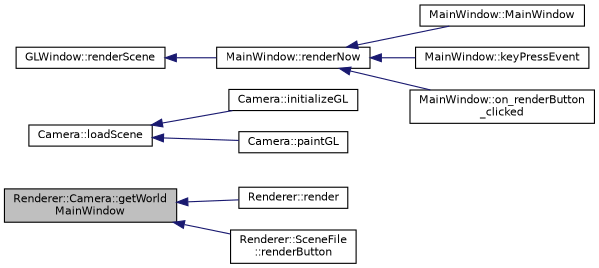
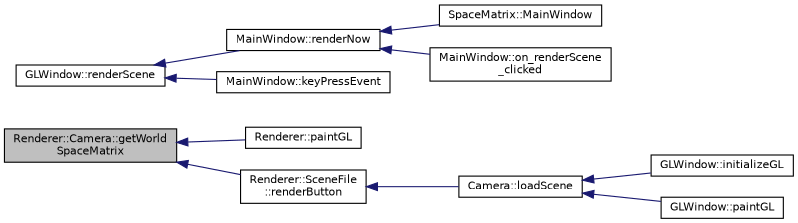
node "MainWindow::MainWindow": label "MainWindow::MainWindow" -> "SpaceMatrix::MainWindow"
edge "MainWindow::keyPressEvent" -> "MainWindow::renderNow": now "MainWindow::keyPressEvent" -> "GLWindow::renderScene"
node "Camera::initializeGL": label "Camera::initializeGL" -> "GLWindow::initializeGL"
node "MainWindow::on_renderButton _clicked": label "MainWindow::on_renderButton _clicked" -> "MainWindow::on_renderScene _clicked"
node "Camera::paintGL": label "Camera::paintGL" -> "GLWindow::paintGL"
edge "Camera::loadScene" -> "Renderer::SceneFile ::renderButton": added
node "Renderer::render": label "Renderer::render" -> "Renderer::paintGL"
node "Renderer::Camera::getWorld MainWindow": label "Renderer::Camera::getWorld MainWindow" -> "Renderer::Camera::getWorld SpaceMatrix"
